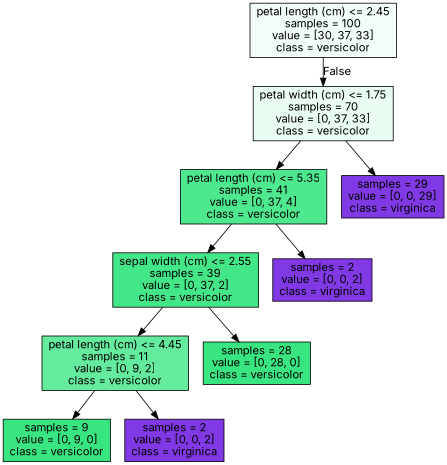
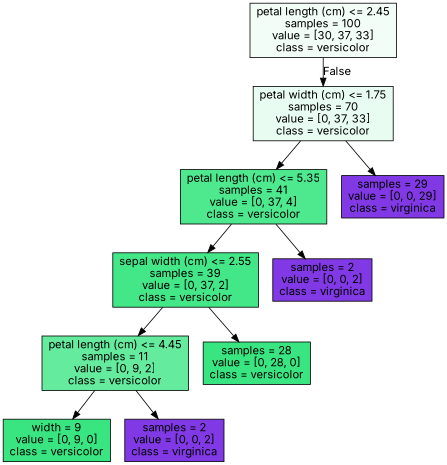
node "samples = 9 value = [0, 9, 0] class = versicolor": label "samples = 9 value = [0, 9, 0] class = versicolor" -> "width = 9 value = [0, 9, 0] class = versicolor"
